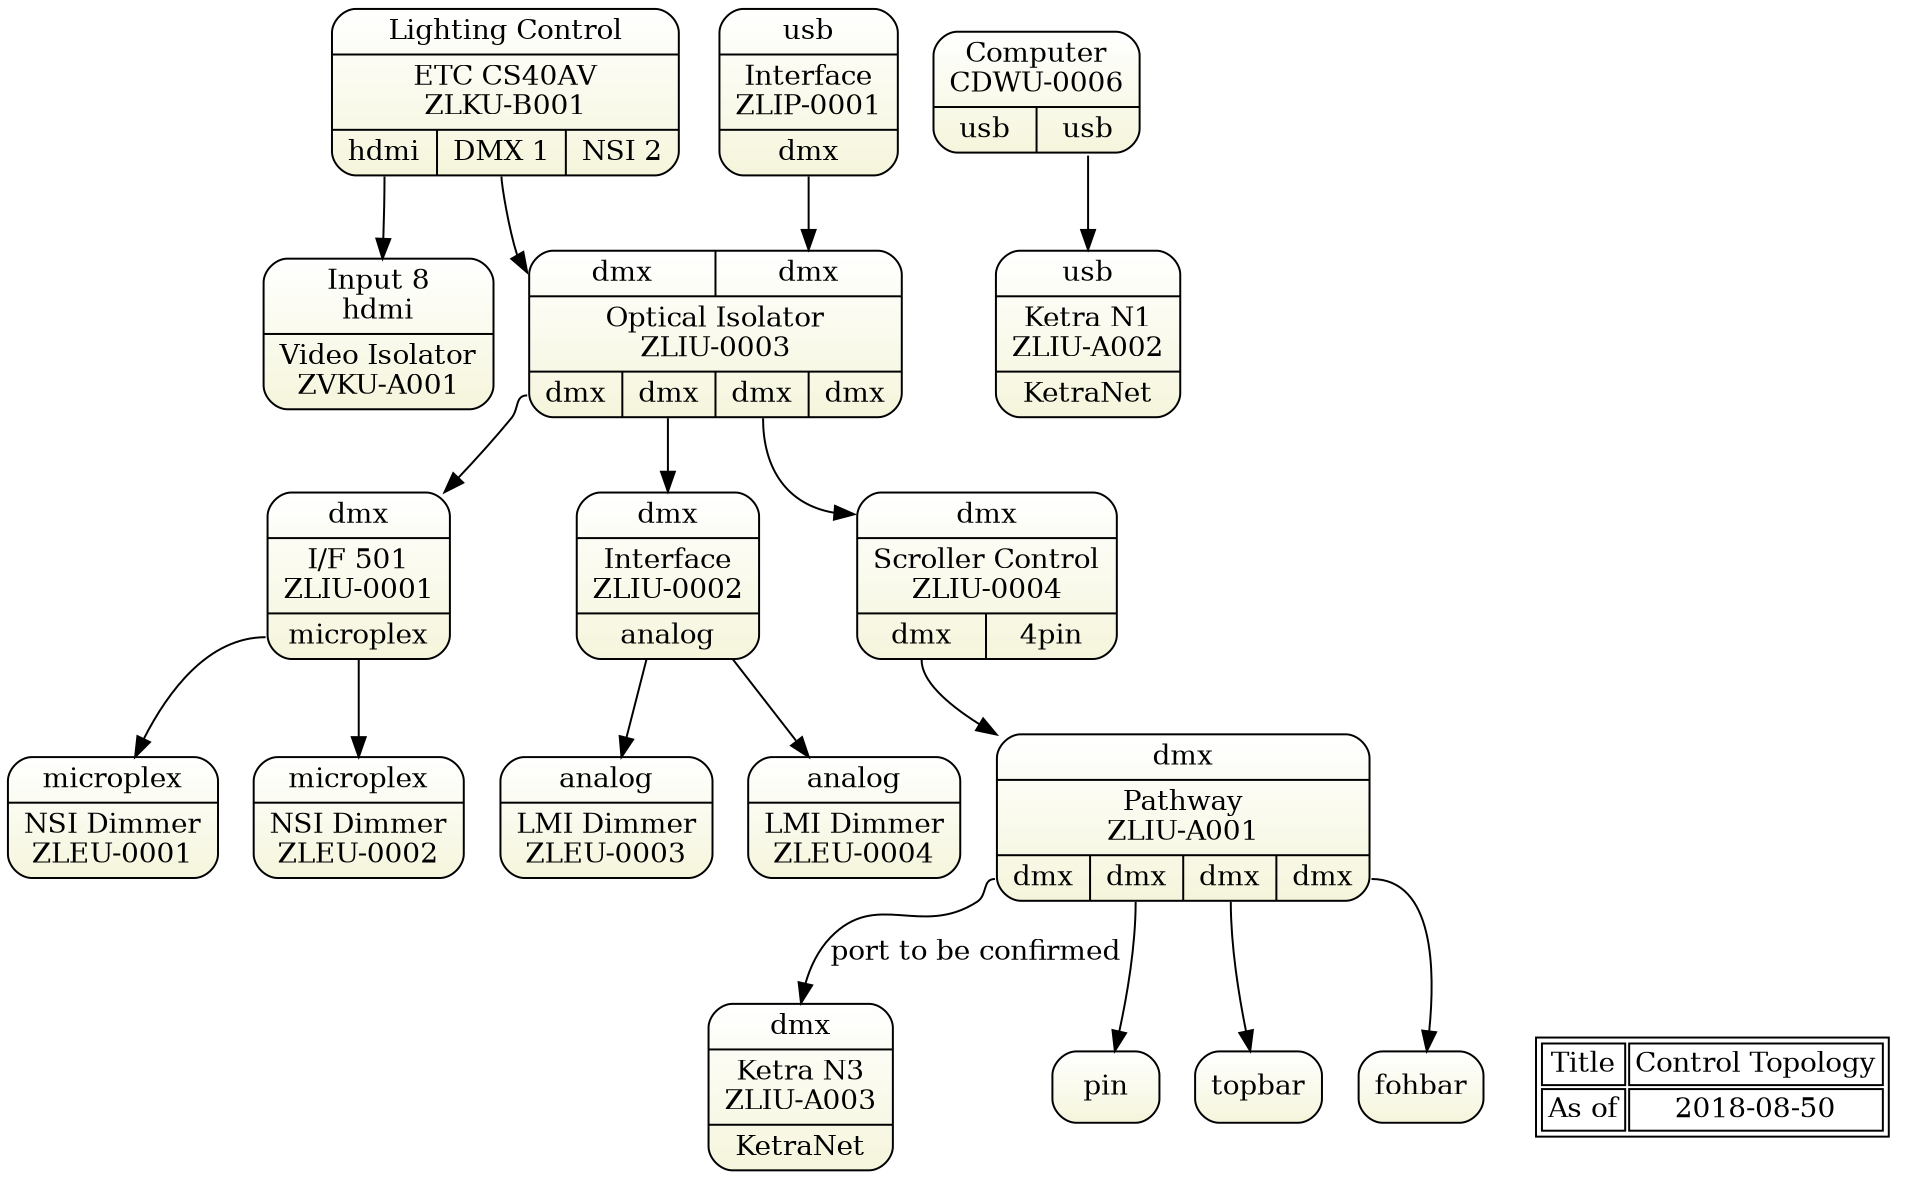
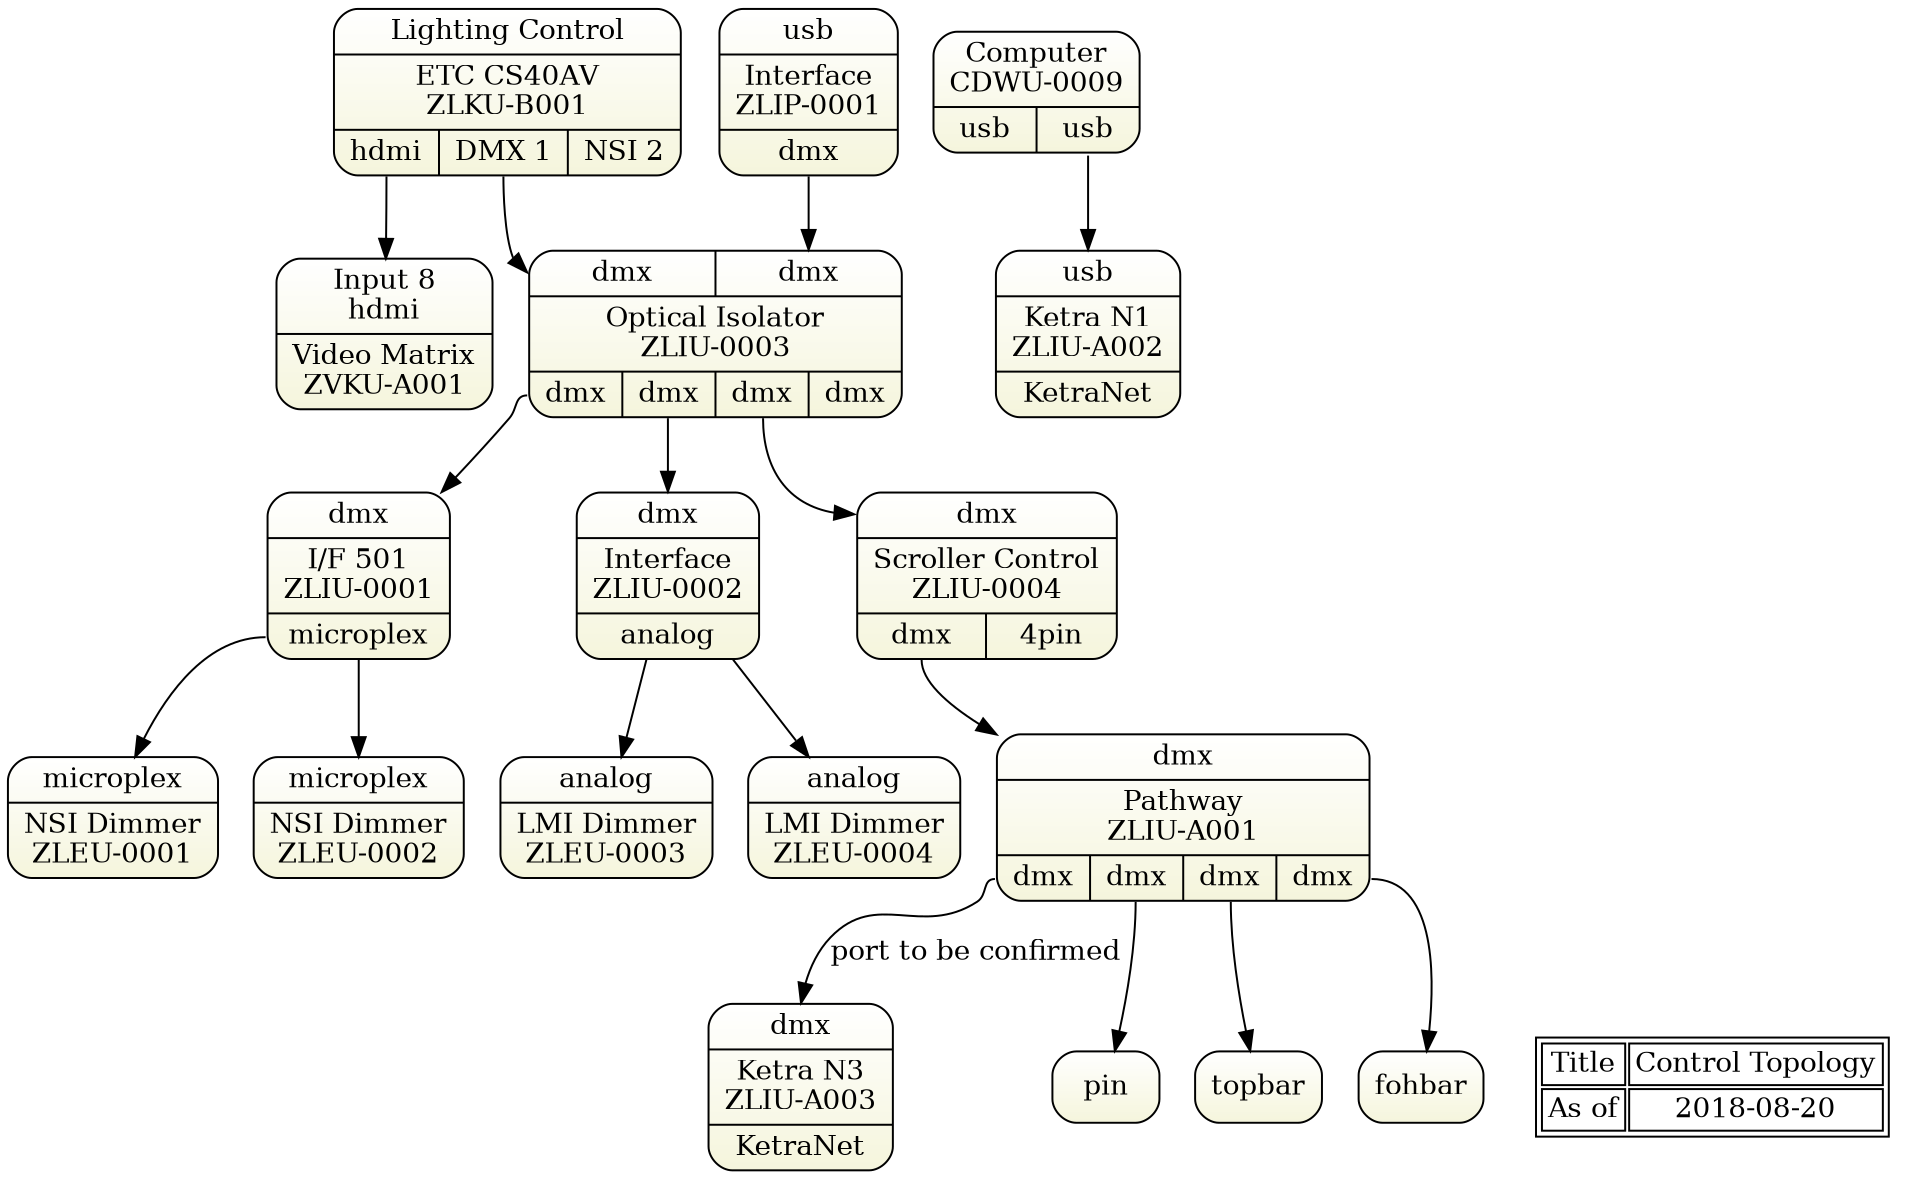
node "Computer": text "CDWU-0006" -> "CDWU-0009"
node "Input 8": text "Video Isolator" -> "Video Matrix"
node "Title": text "2018-08-50" -> "2018-08-20"
